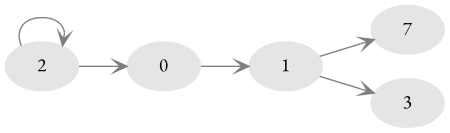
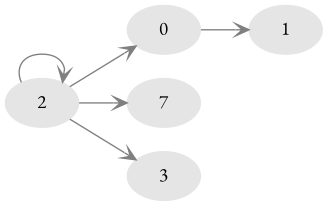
edge "1" -> "7": now "2" -> "7"
edge "1" -> "3": now "2" -> "3"
